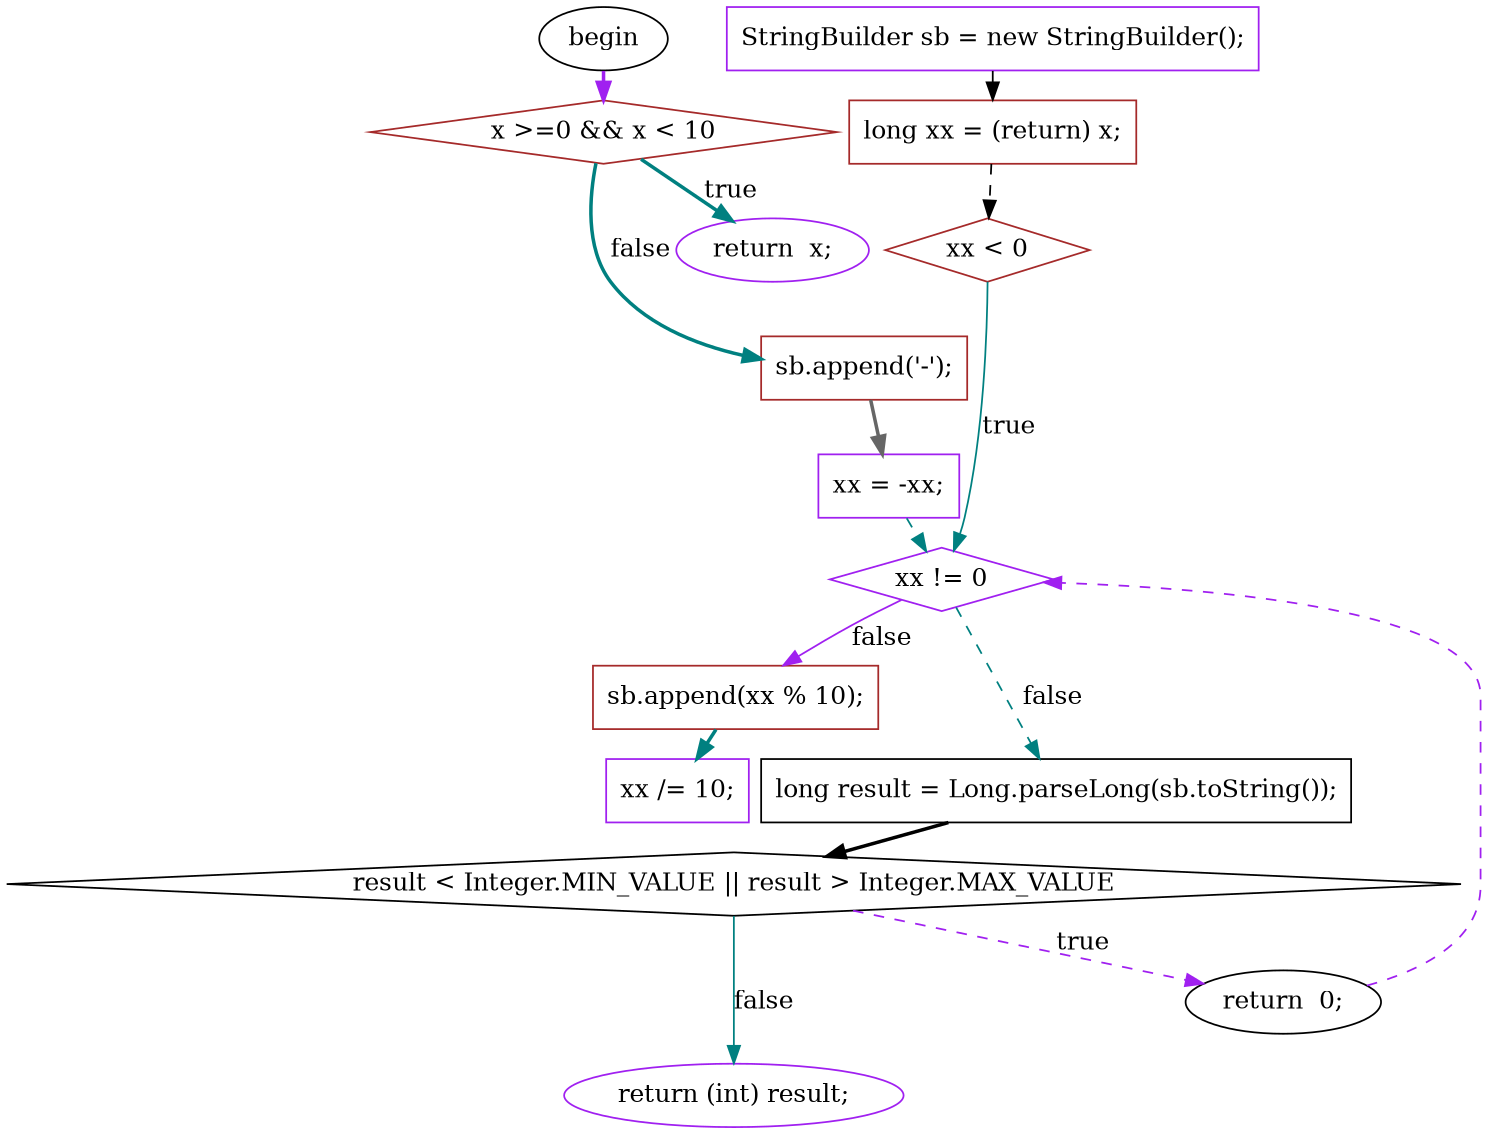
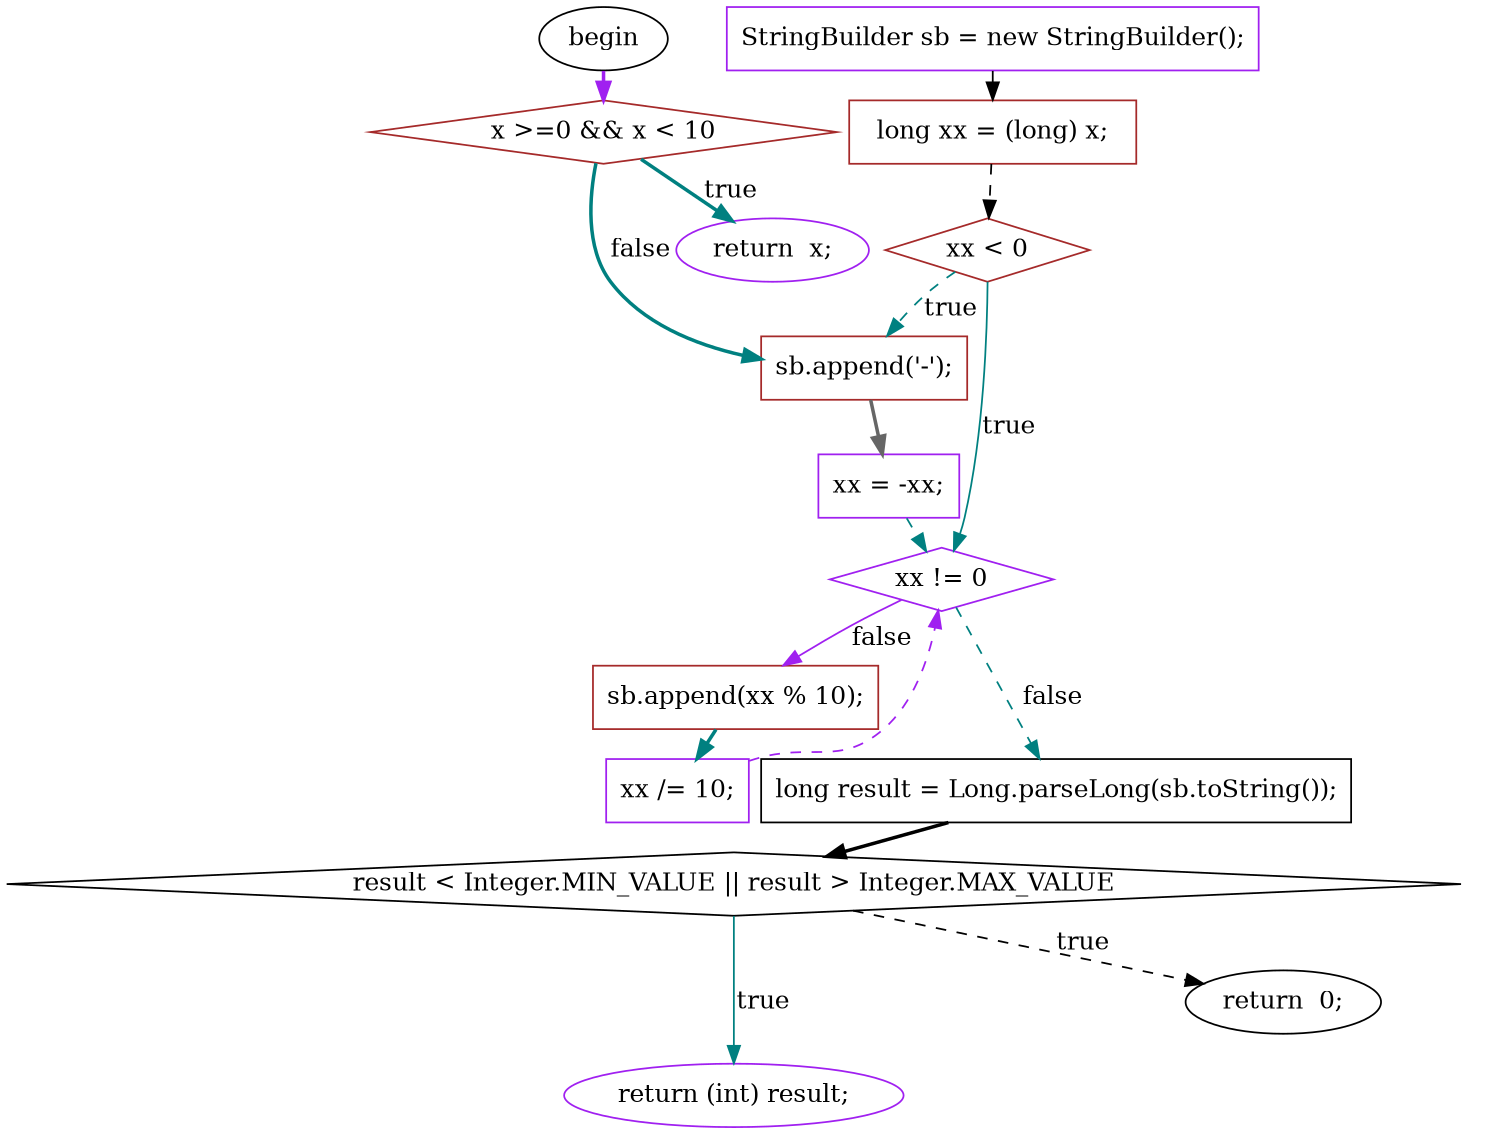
node "long xx = (return) x;": label "long xx = (return) x;" -> "long xx = (long) x;"
edge "xx < 0" -> "sb.append('-');": added, label "true"
edge "return  0;" -> "xx != 0": now "xx /= 10;" -> "xx != 0"
edge "result < Integer.MIN_VALUE || result > Integer.MAX_VALUE" -> "return  0;": color purple -> black
edge "result < Integer.MIN_VALUE || result > Integer.MAX_VALUE" -> "return (int) result;": label "false" -> "true"
